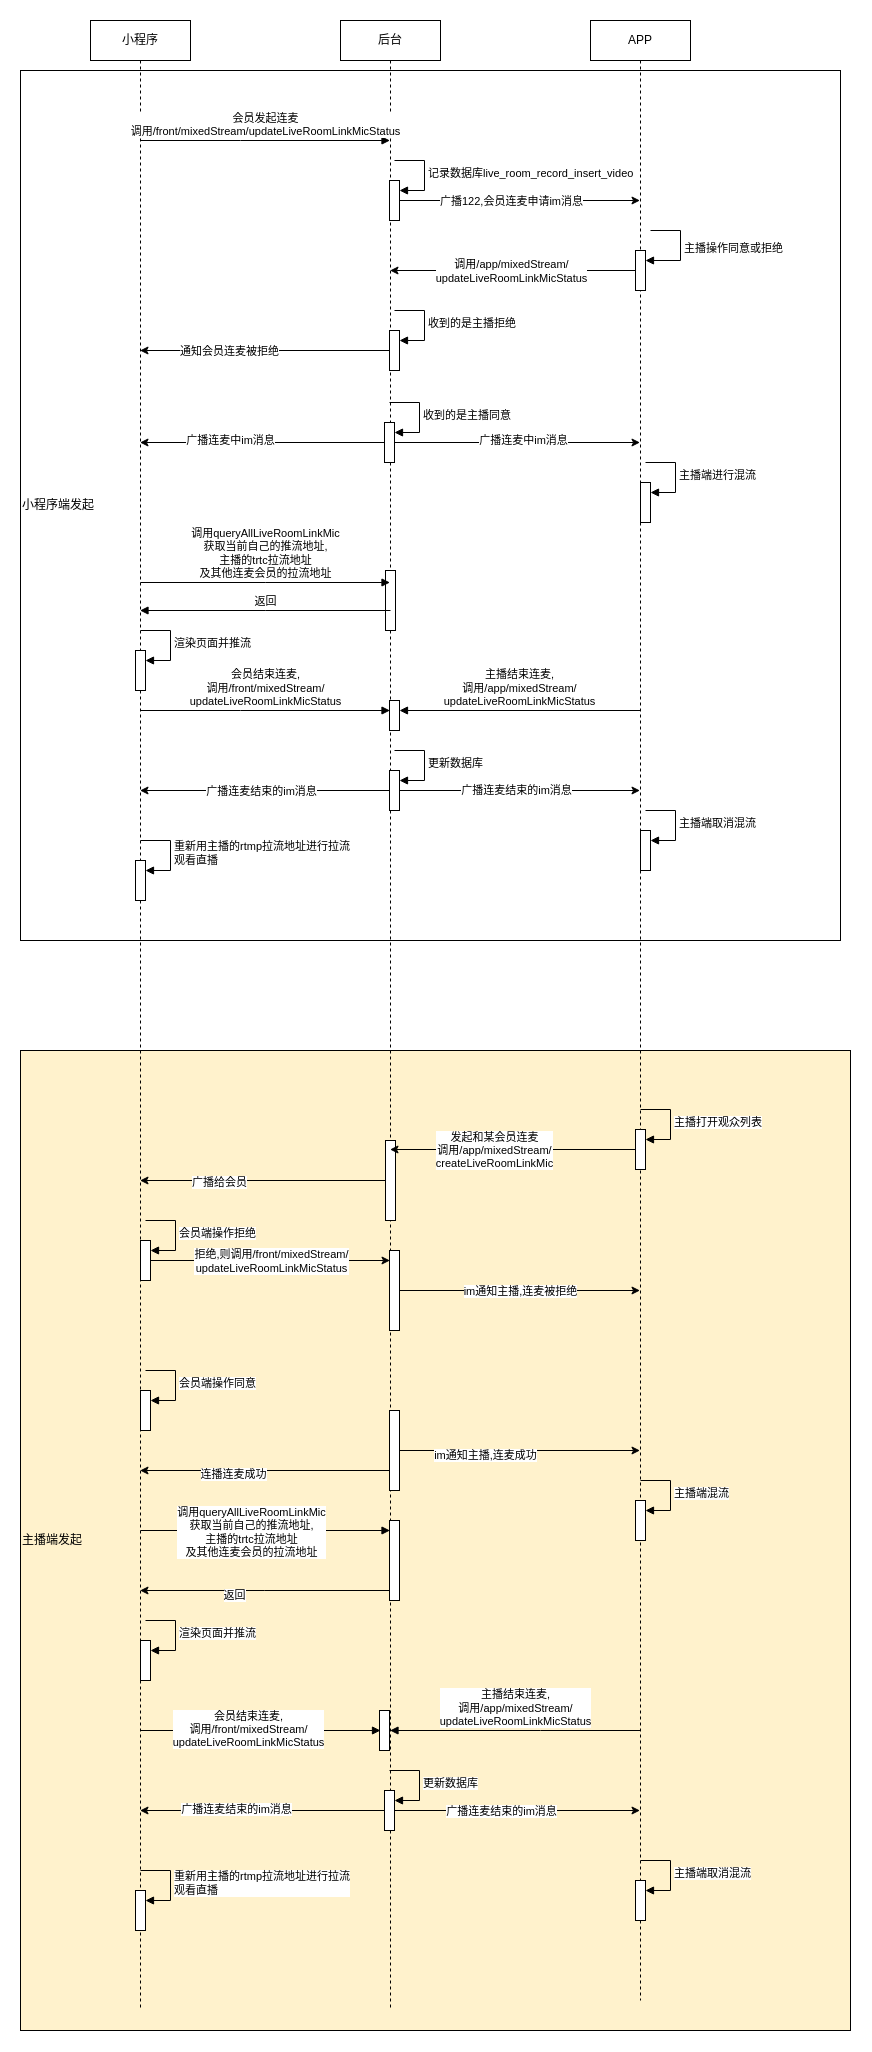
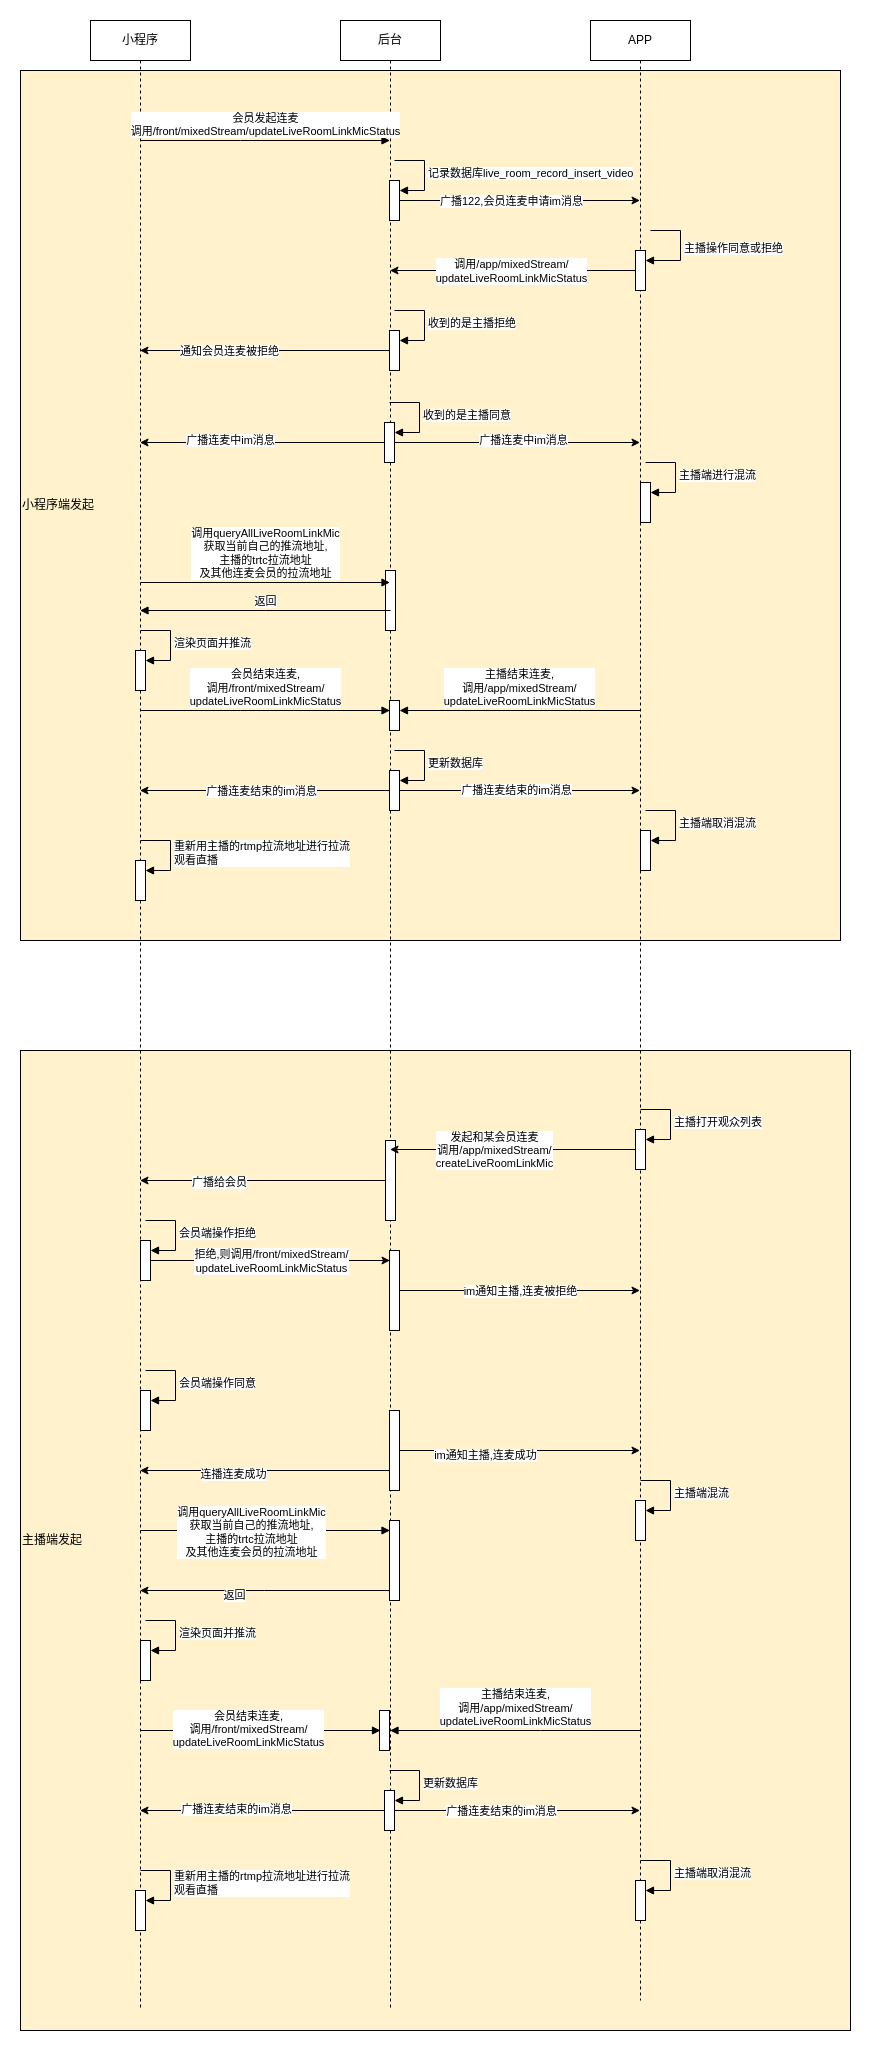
node "小程序端发起": fillcolor #ffffff -> #fff2cc
